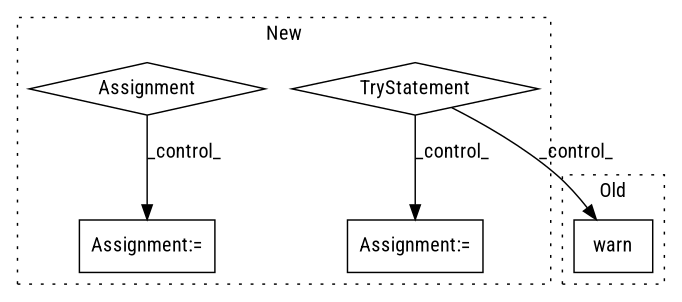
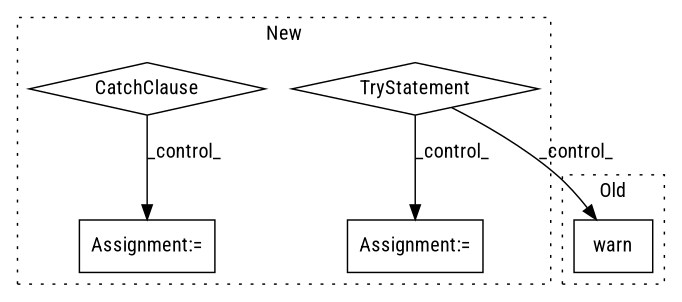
node "Assignment": label "Assignment" -> "CatchClause"
